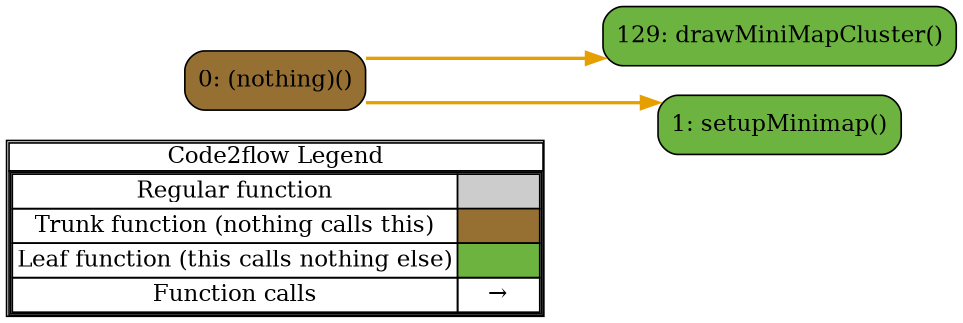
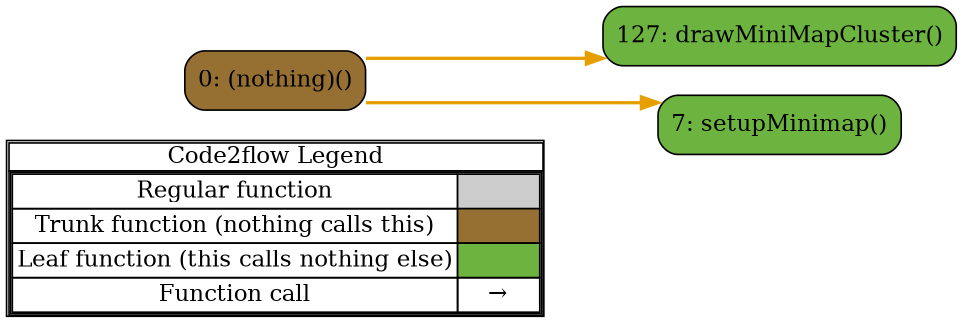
node "129: drawMiniMapCluster()": label "129: drawMiniMapCluster()" -> "127: drawMiniMapCluster()"
node "1: setupMinimap()": label "1: setupMinimap()" -> "7: setupMinimap()"
node "Code2flow Legend": text "Function calls" -> "Function call"
